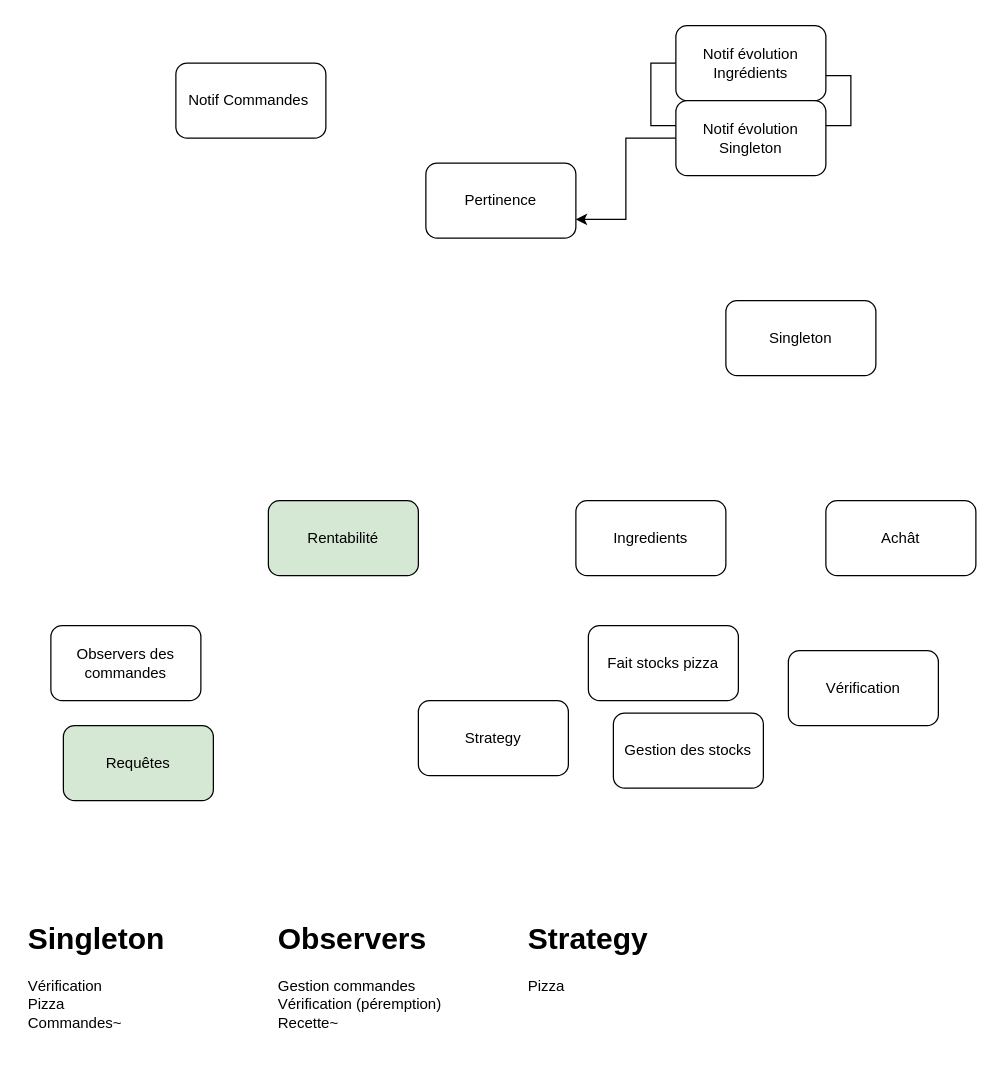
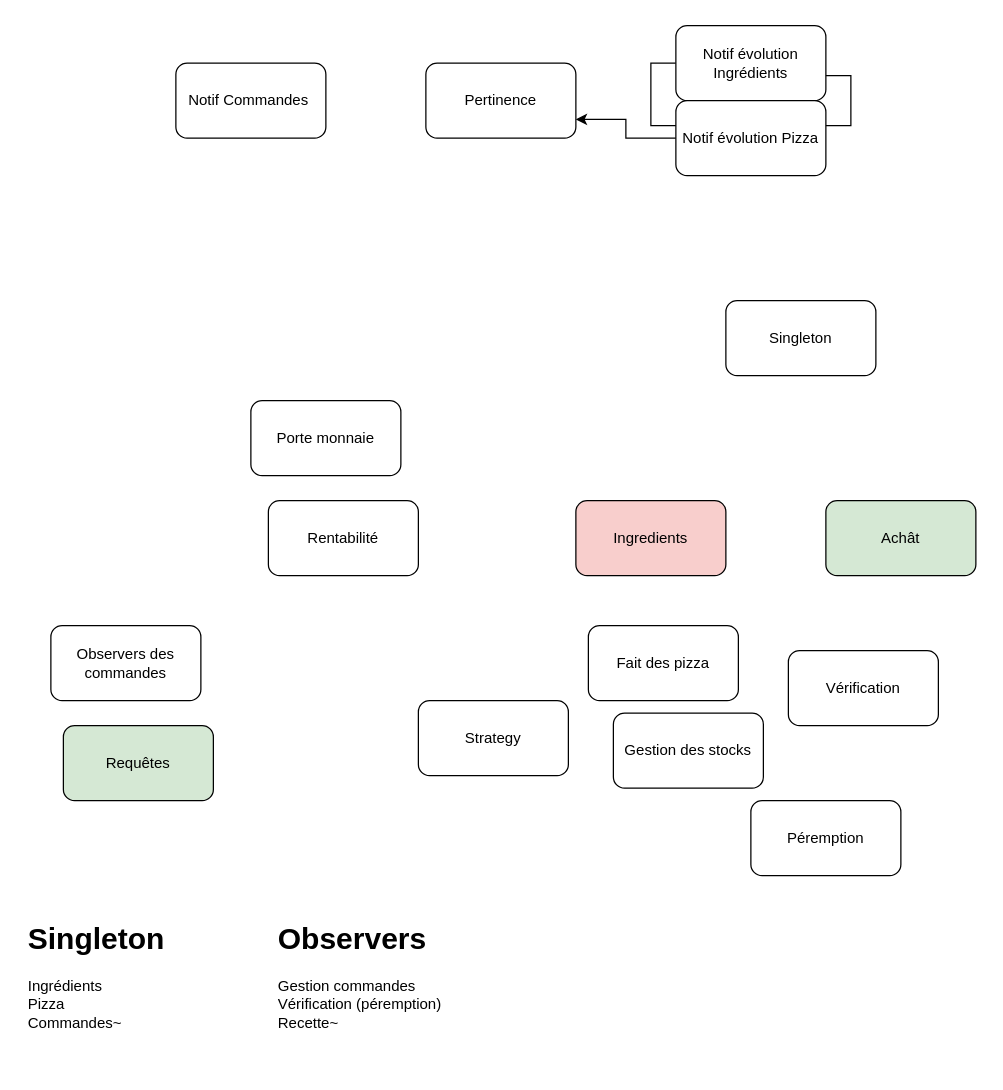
node "Notif évolution Singleton": label "Notif évolution Singleton" -> "Notif évolution Pizza"
node "Pertinence": moved (501, 201) -> (501, 101)
node "Porte monnaie": added
node "Rentabilité": fillcolor #d5e8d4 -> #ffffff
node "Ingredients": fillcolor #ffffff -> #f8cecc
node "Achât": fillcolor #ffffff -> #d5e8d4
node "Fait stocks pizza": label "Fait stocks pizza" -> "Fait des pizza"
node "Péremption": added
node "Singleton Vérification Pizza Commandes~": label "Singleton Vérification Pizza Commandes~" -> "Singleton Ingrédients Pizza Commandes~"
node "Strategy Pizza": removed
